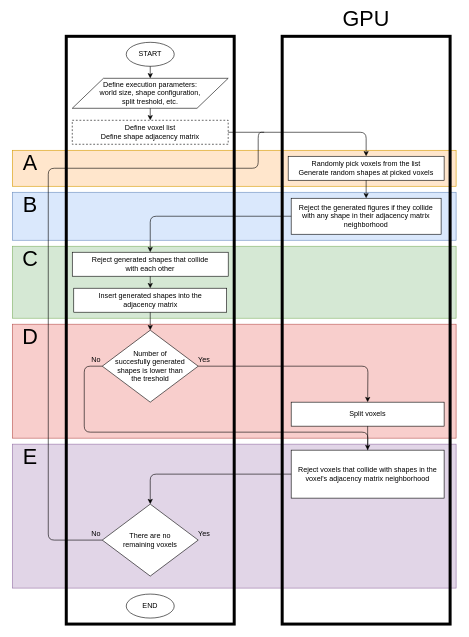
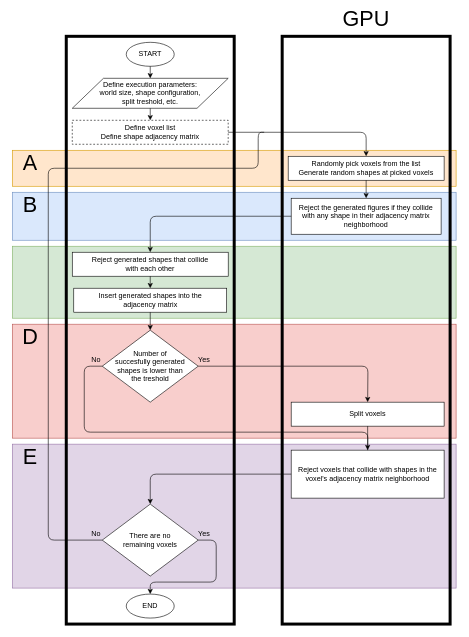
node "C": removed
edge "There are no remaining voxels" -> "END": added
